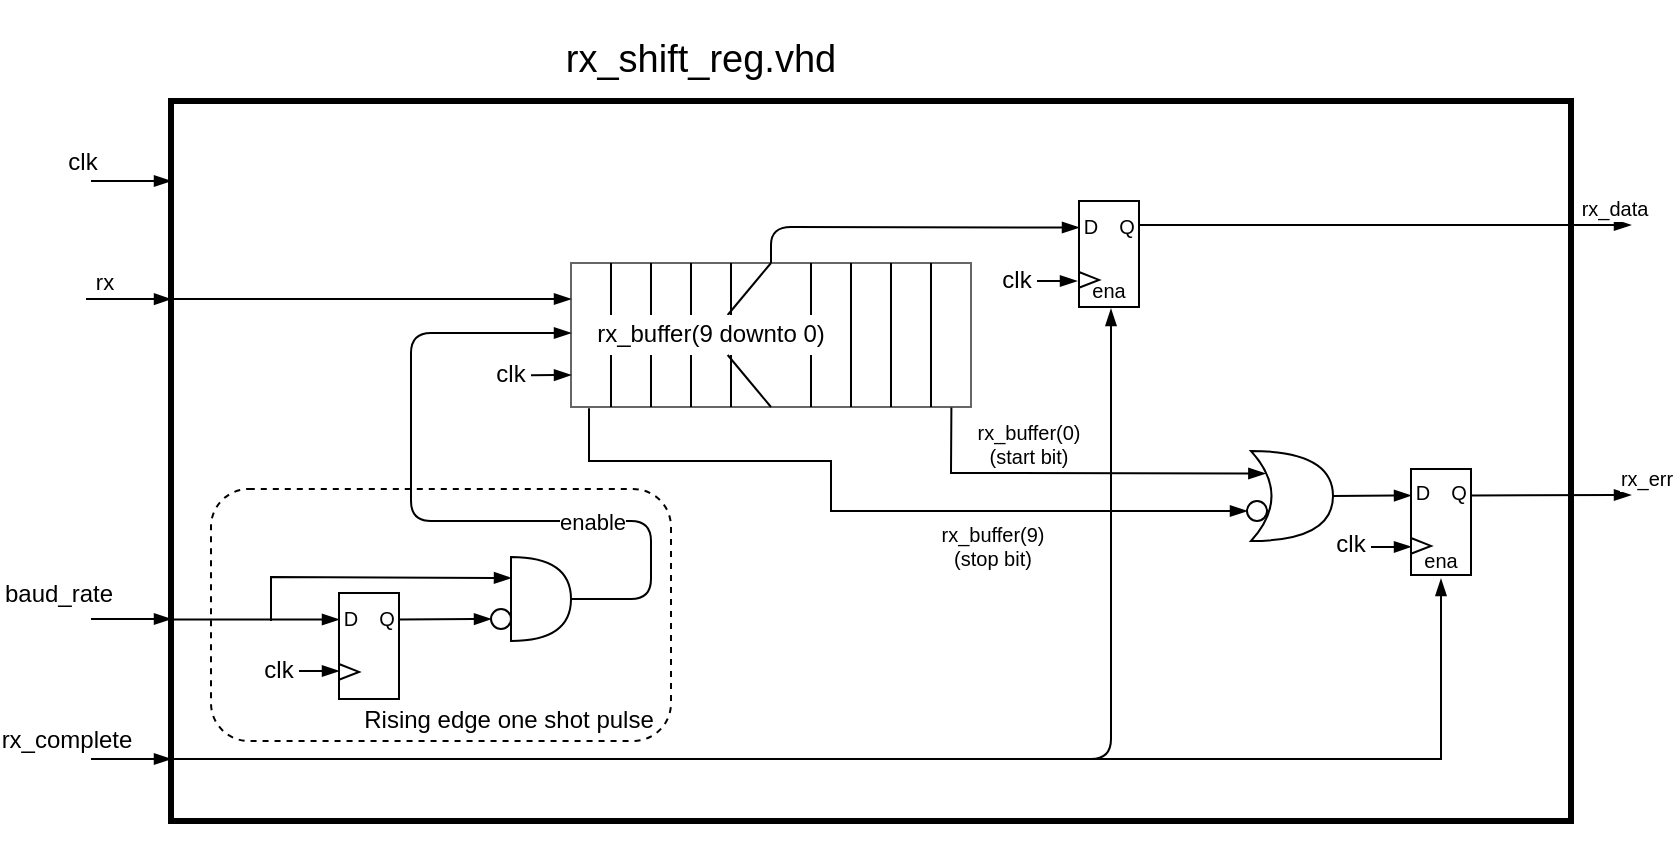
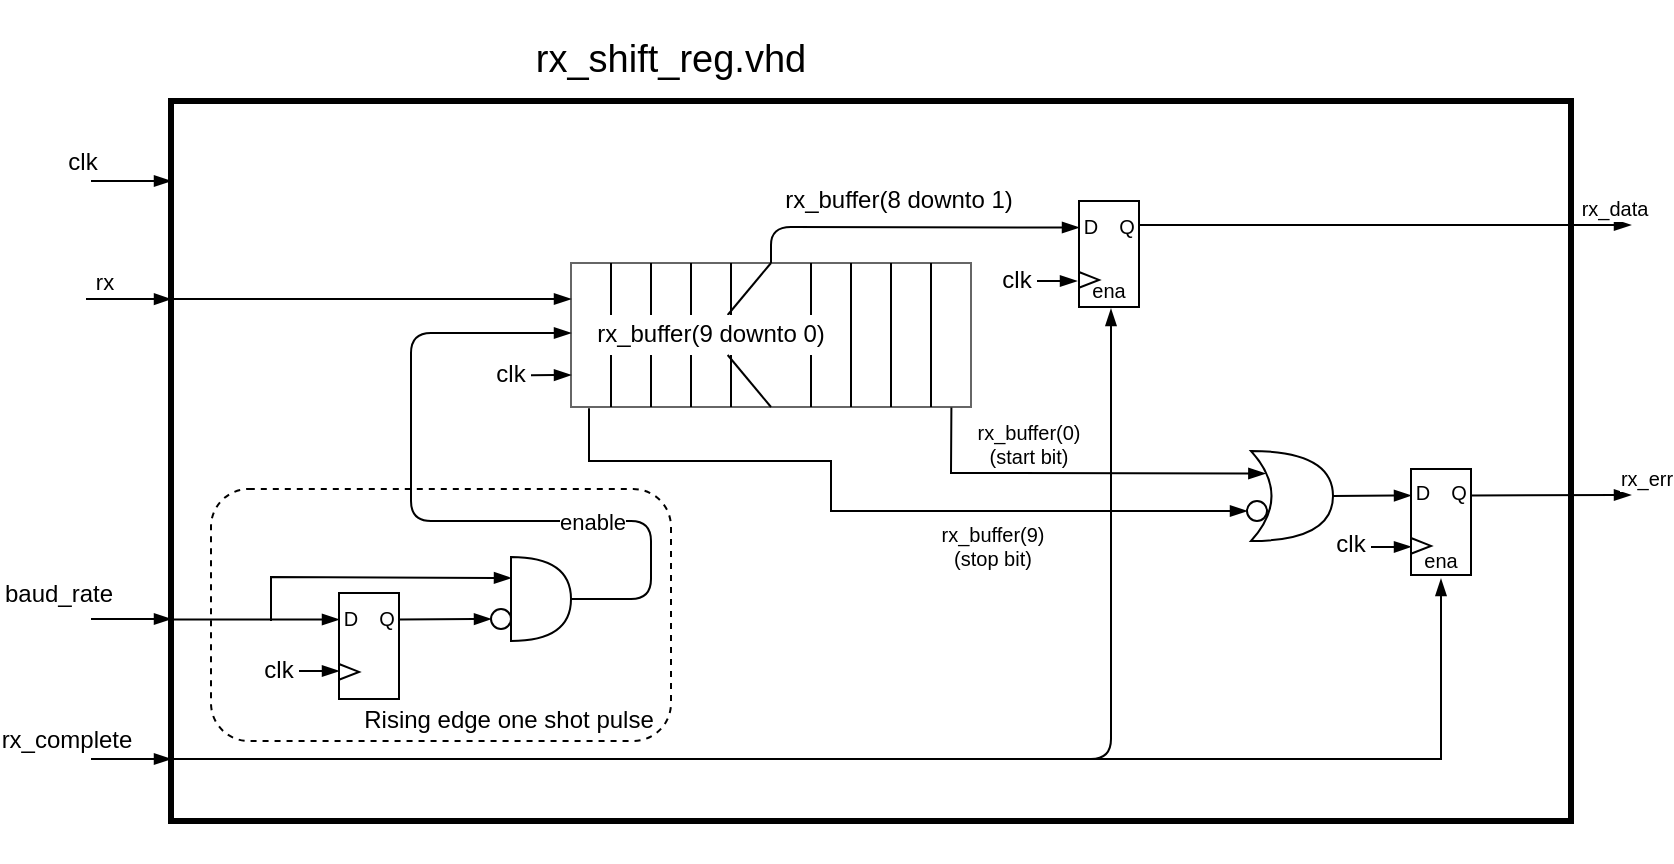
node "rx_shift_reg.vhd": moved (701, 61) -> (671, 61)
node "rx_buffer(8 downto 1)": added
